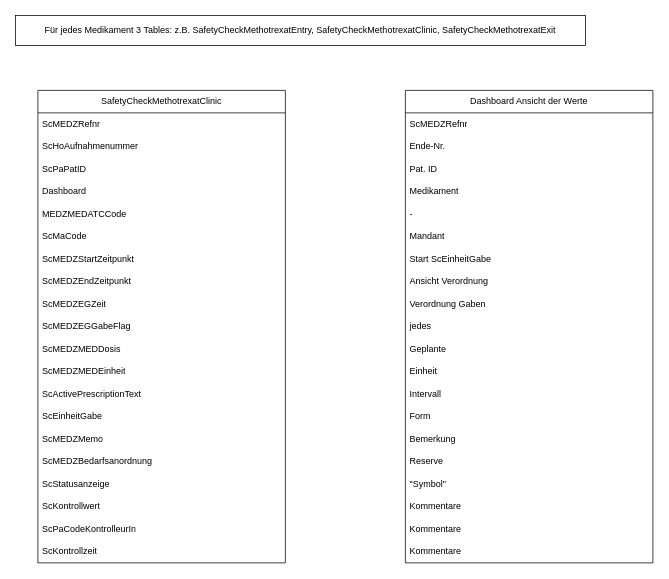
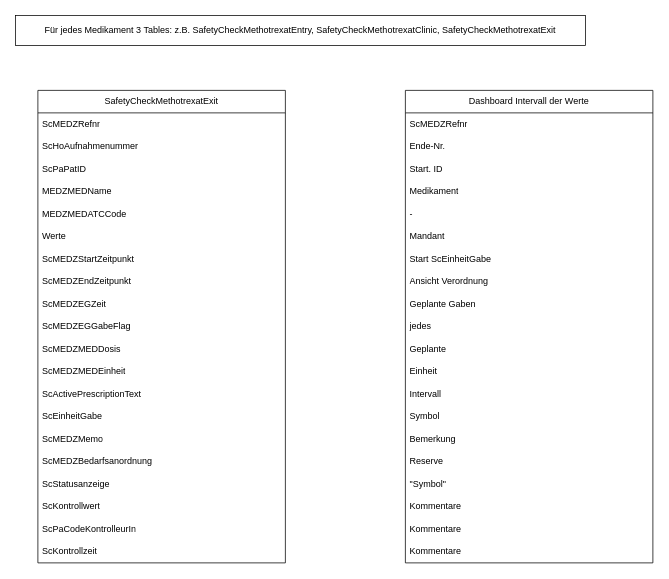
node "SafetyCheckMethotrexatClinic": label "SafetyCheckMethotrexatClinic" -> "SafetyCheckMethotrexatExit"
node "Dashboard Ansicht der Werte": label "Dashboard Ansicht der Werte" -> "Dashboard Intervall der Werte"
node "Pat. ID": label "Pat. ID" -> "Start. ID"
node "Dashboard": label "Dashboard" -> "MEDZMEDName"
node "ScMaCode": label "ScMaCode" -> "Werte"
node "Verordnung Gaben": label "Verordnung Gaben" -> "Geplante Gaben"
node "Form": label "Form" -> "Symbol"
